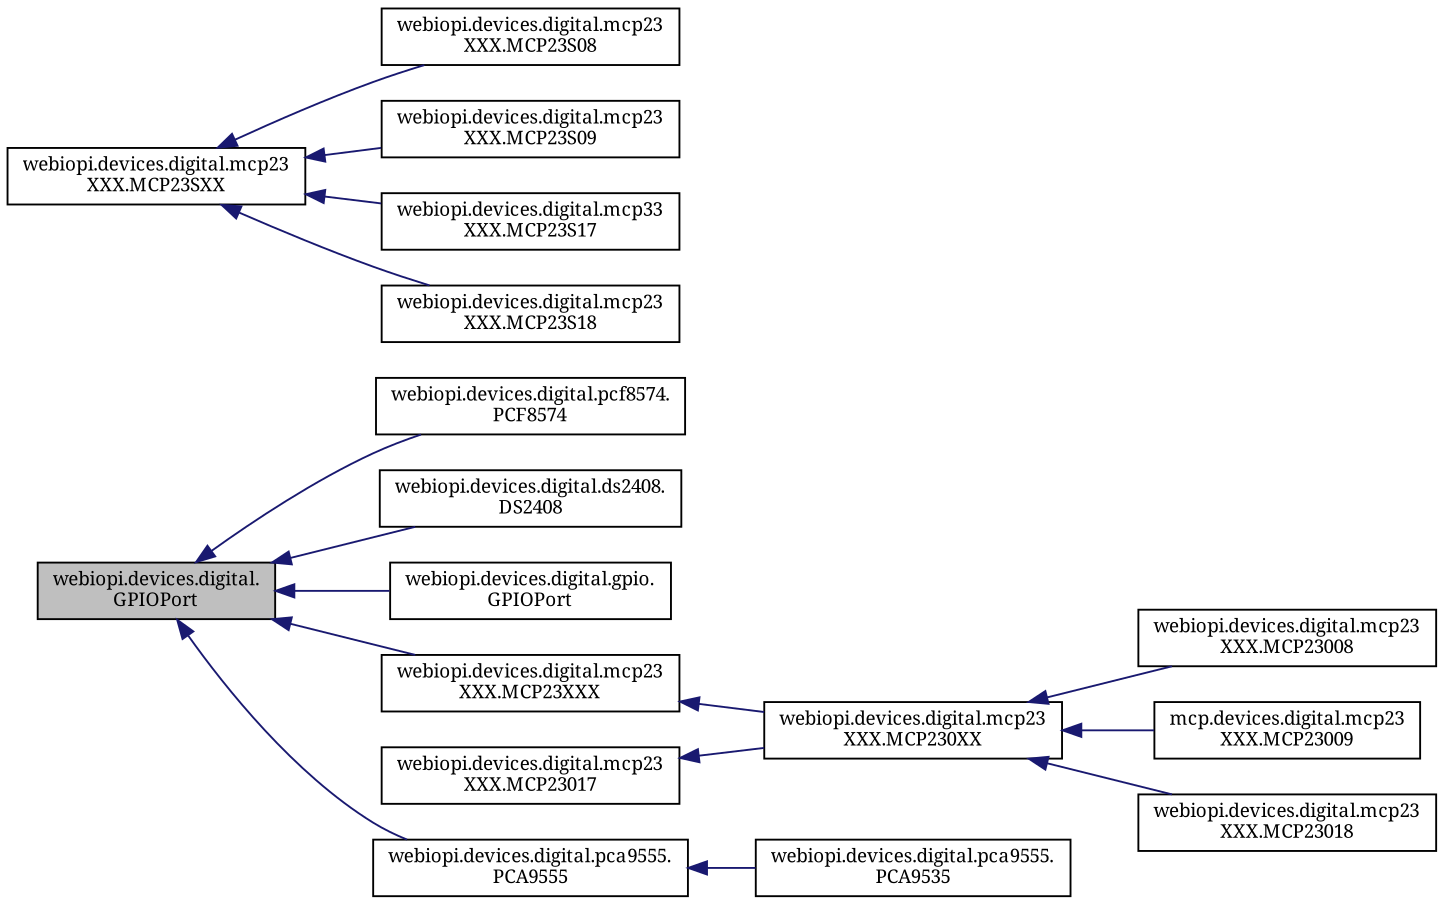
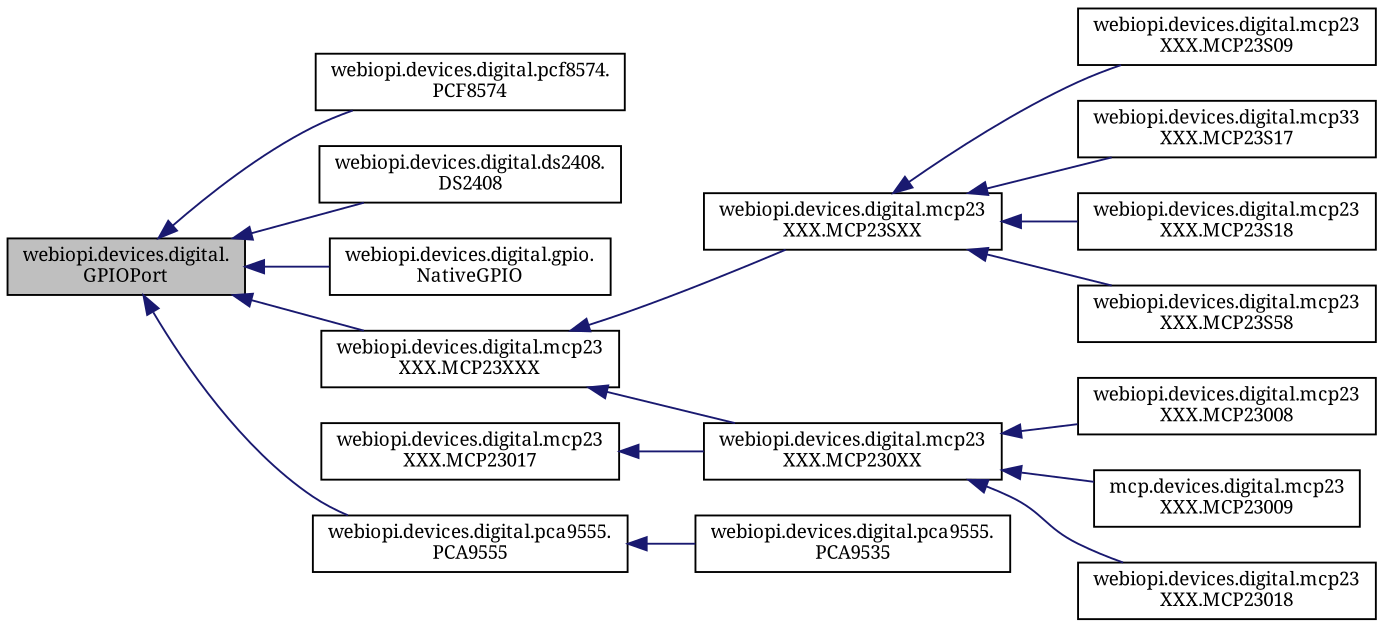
node "webiopi.devices.digital.mcp23 XXX.MCP23S08": label "webiopi.devices.digital.mcp23 XXX.MCP23S08" -> "webiopi.devices.digital.mcp23 XXX.MCP23S58"
edge "webiopi.devices.digital.mcp23 XXX.MCP23SXX" -> "webiopi.devices.digital.mcp23 XXX.MCP23XXX": added
node "webiopi.devices.digital.gpio. GPIOPort": label "webiopi.devices.digital.gpio. GPIOPort" -> "webiopi.devices.digital.gpio. NativeGPIO"
